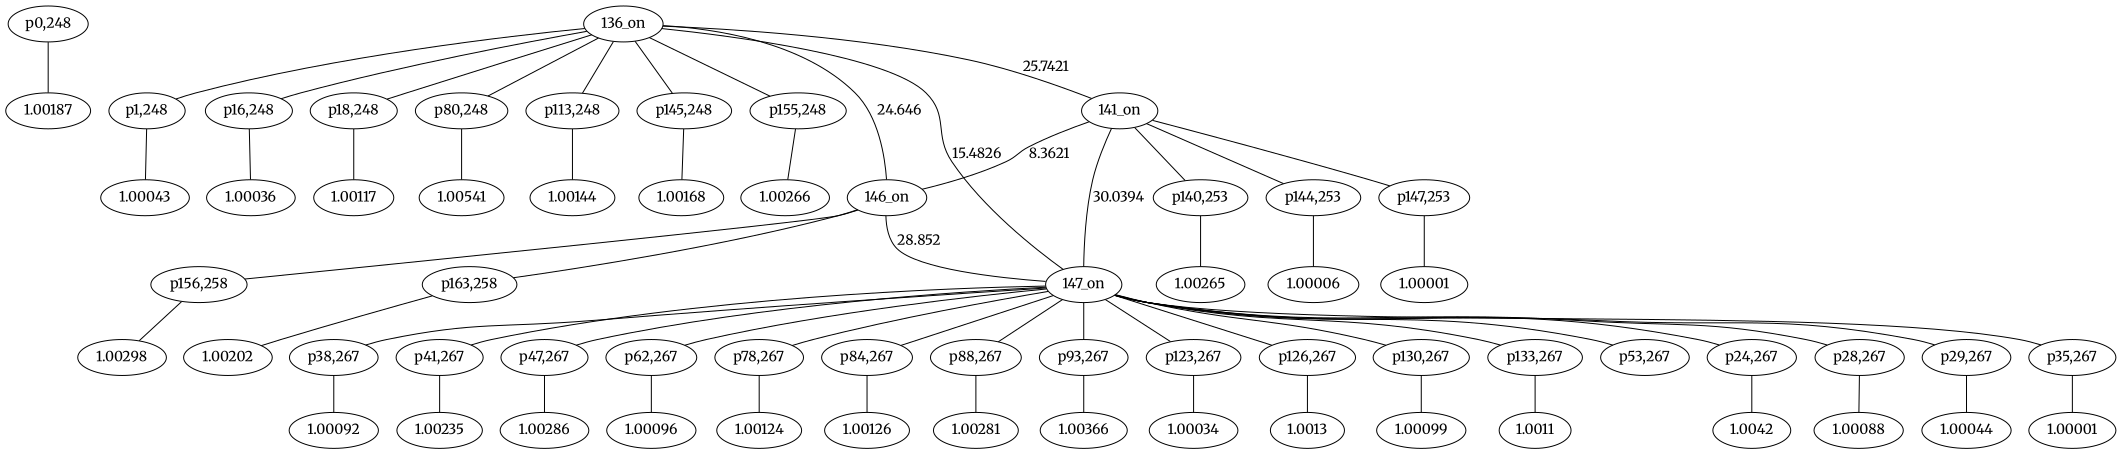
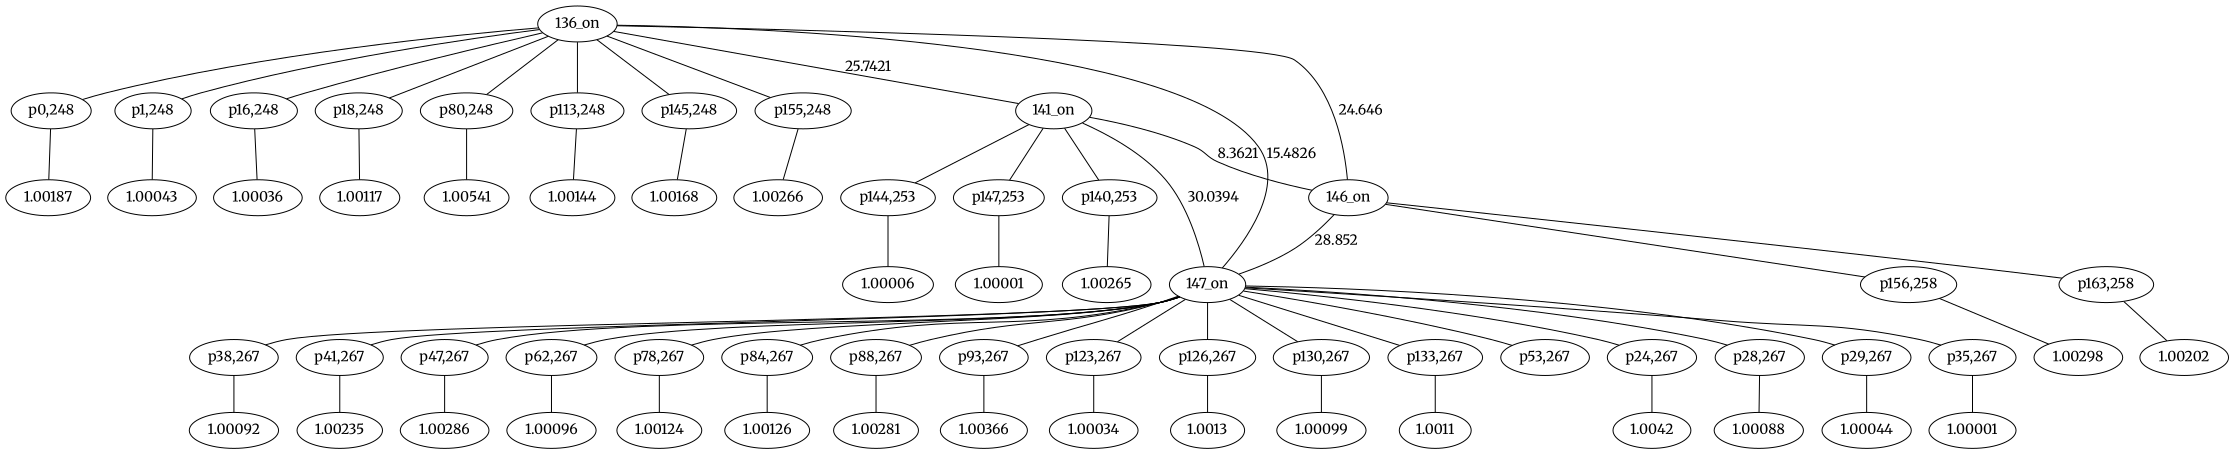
edge "136_on" -- "p0,248": added
